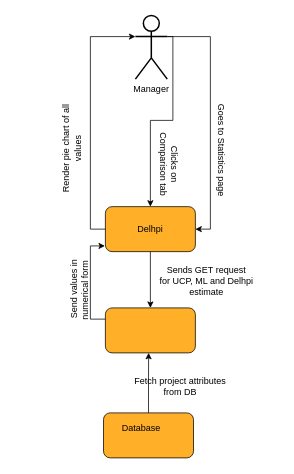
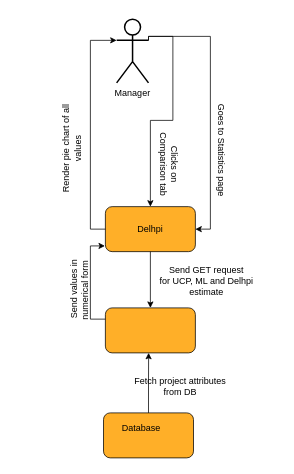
node "Manager": moved (151, 47) -> (133, 51)
node "Sends GET request for UCP, ML and Delhpi estimate": label "Sends GET request for UCP, ML and Delhpi estimate" -> "Send GET request for UCP, ML and Delhpi estimate"
